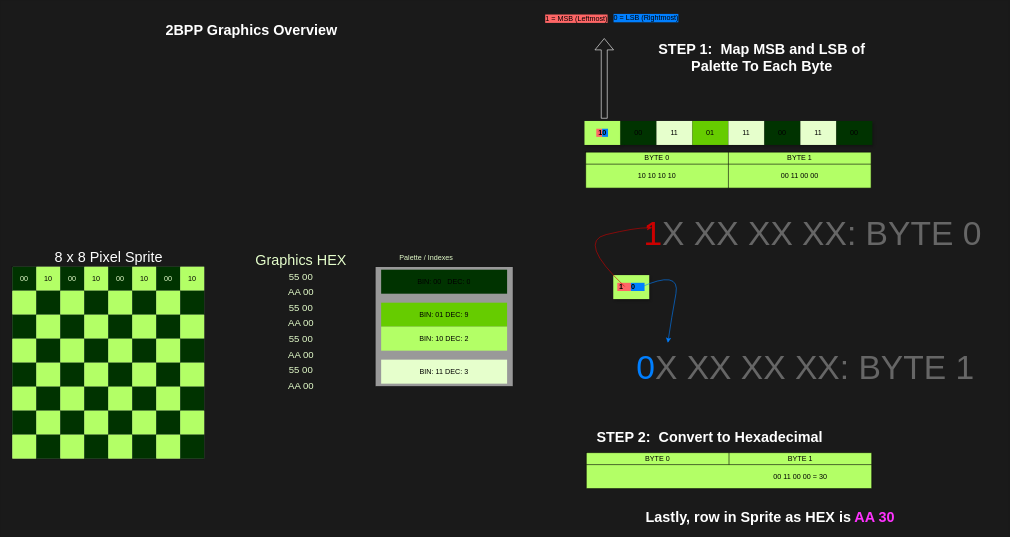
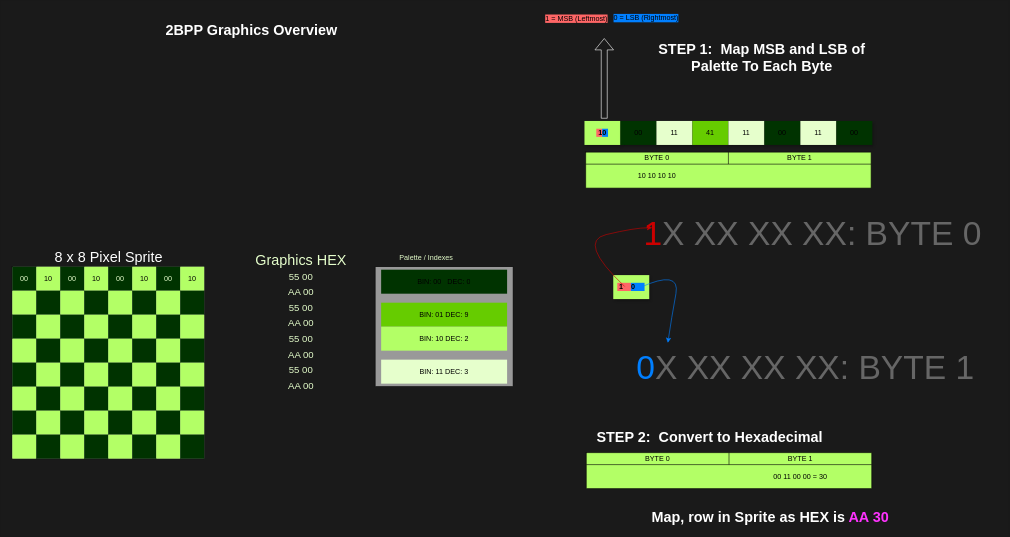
node "01": label "01" -> "41"
node "00 11 00 00": removed
node "Lastly, row in Sprite as HEX is AA 30": label "Lastly, row in Sprite as HEX is AA 30" -> "Map, row in Sprite as HEX is AA 30"
